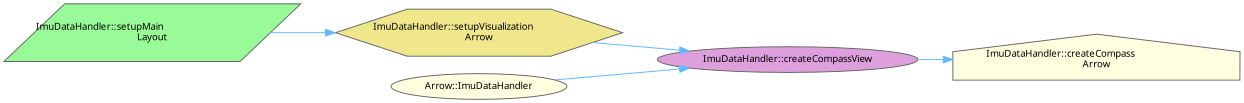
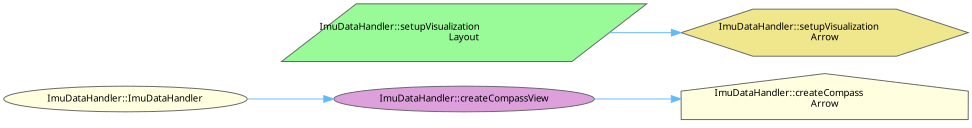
node "ImuDataHandler::setupMain Layout": label "ImuDataHandler::setupMain Layout" -> "ImuDataHandler::setupVisualization Layout"
edge "ImuDataHandler::setupVisualization Arrow" -> "ImuDataHandler::createCompassView": removed
node "Arrow::ImuDataHandler": label "Arrow::ImuDataHandler" -> "ImuDataHandler::ImuDataHandler"
